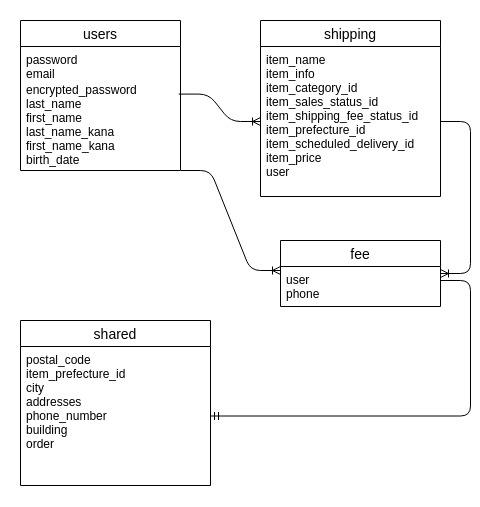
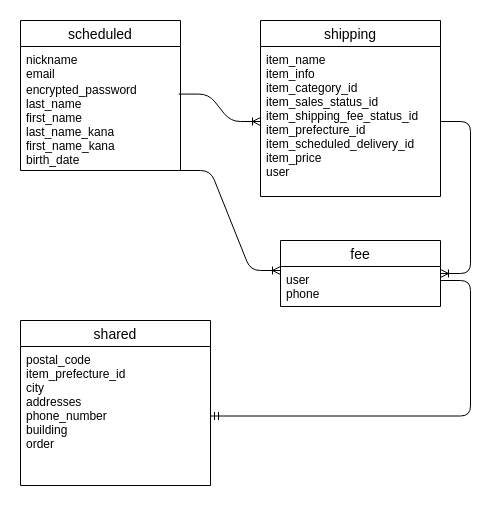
node "users": label "users" -> "scheduled"
node "password email": label "password email" -> "nickname email"
